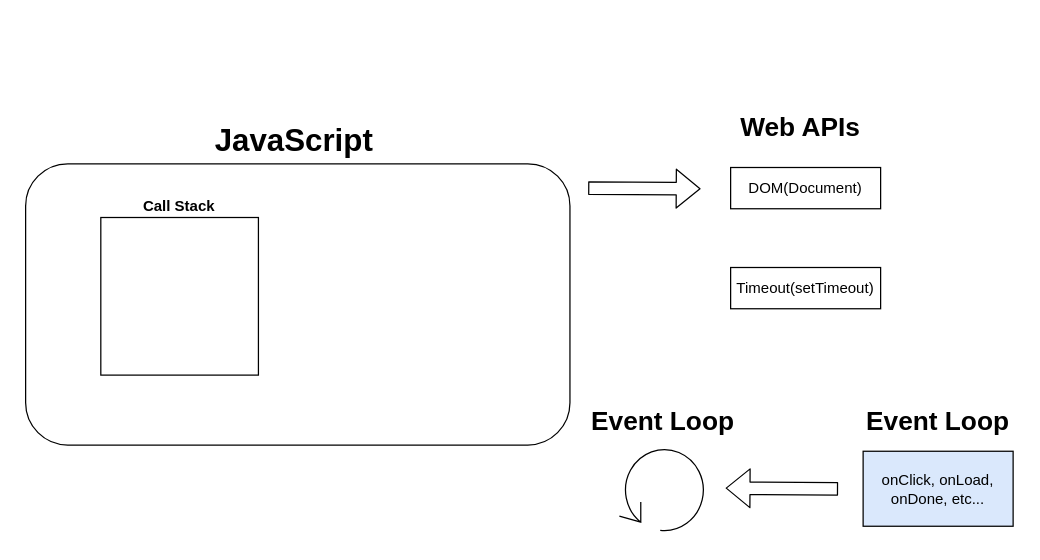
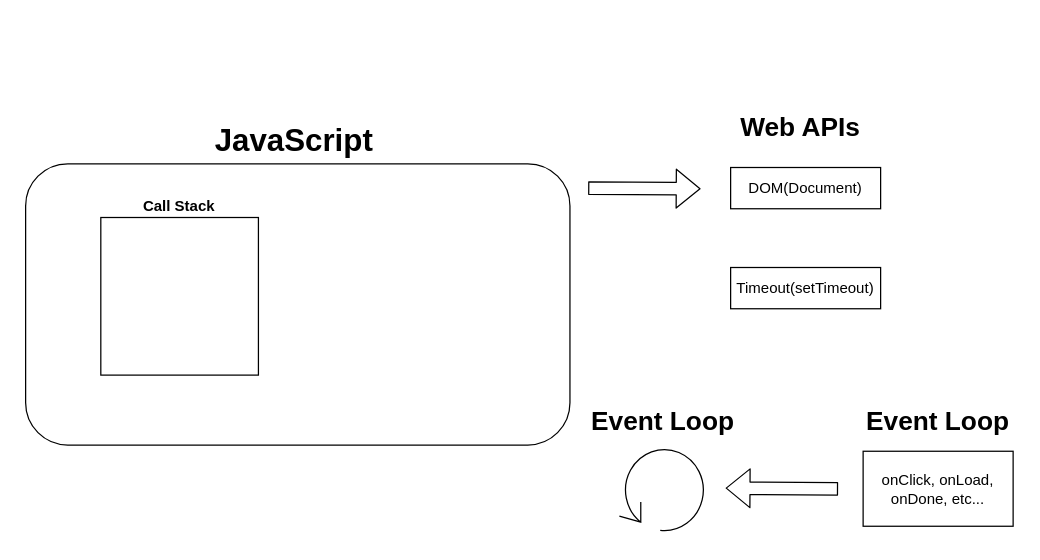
node "onClick, onLoad, onDone, etc...": fillcolor #dae8fc -> #ffffff
